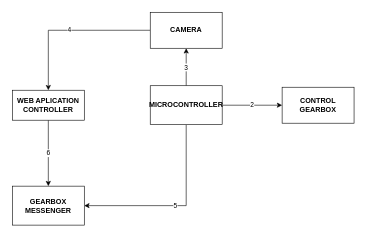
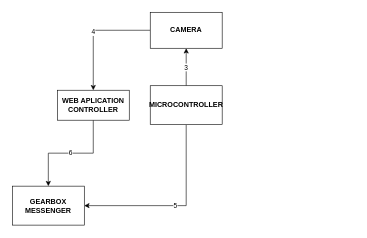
node "WEB APLICATION CONTROLLER": moved (48, 105) -> (93, 105)
edge "MICROCONTROLLER" -> "CONTROL GEARBOX": removed, label "2"
node "CONTROL GEARBOX": removed
